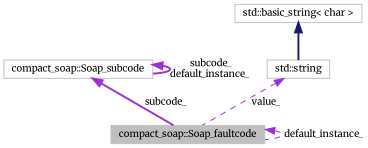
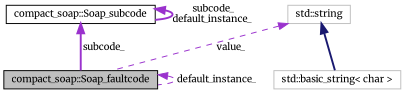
edge "std::string" -> "std::basic_string< char >": reversed
node "compact_soap::Soap_subcode": color grey75 -> black
node "compact_soap::Soap_faultcode": color grey75 -> black
